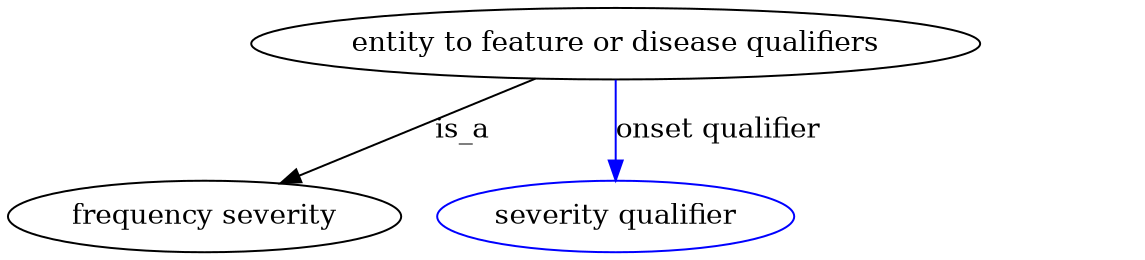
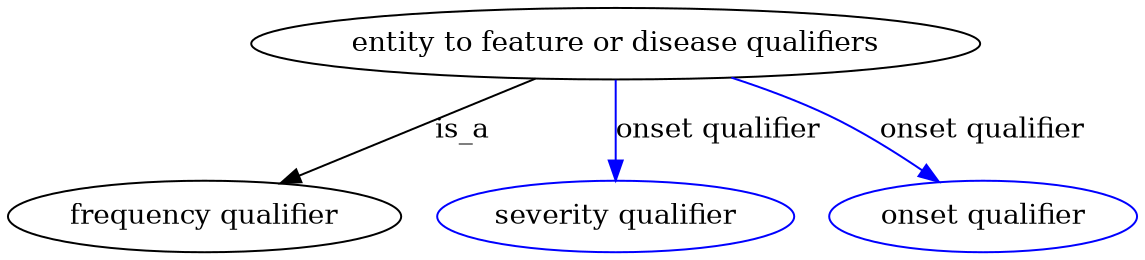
node "frequency severity": label "frequency severity" -> "frequency qualifier"
node "onset qualifier": added
